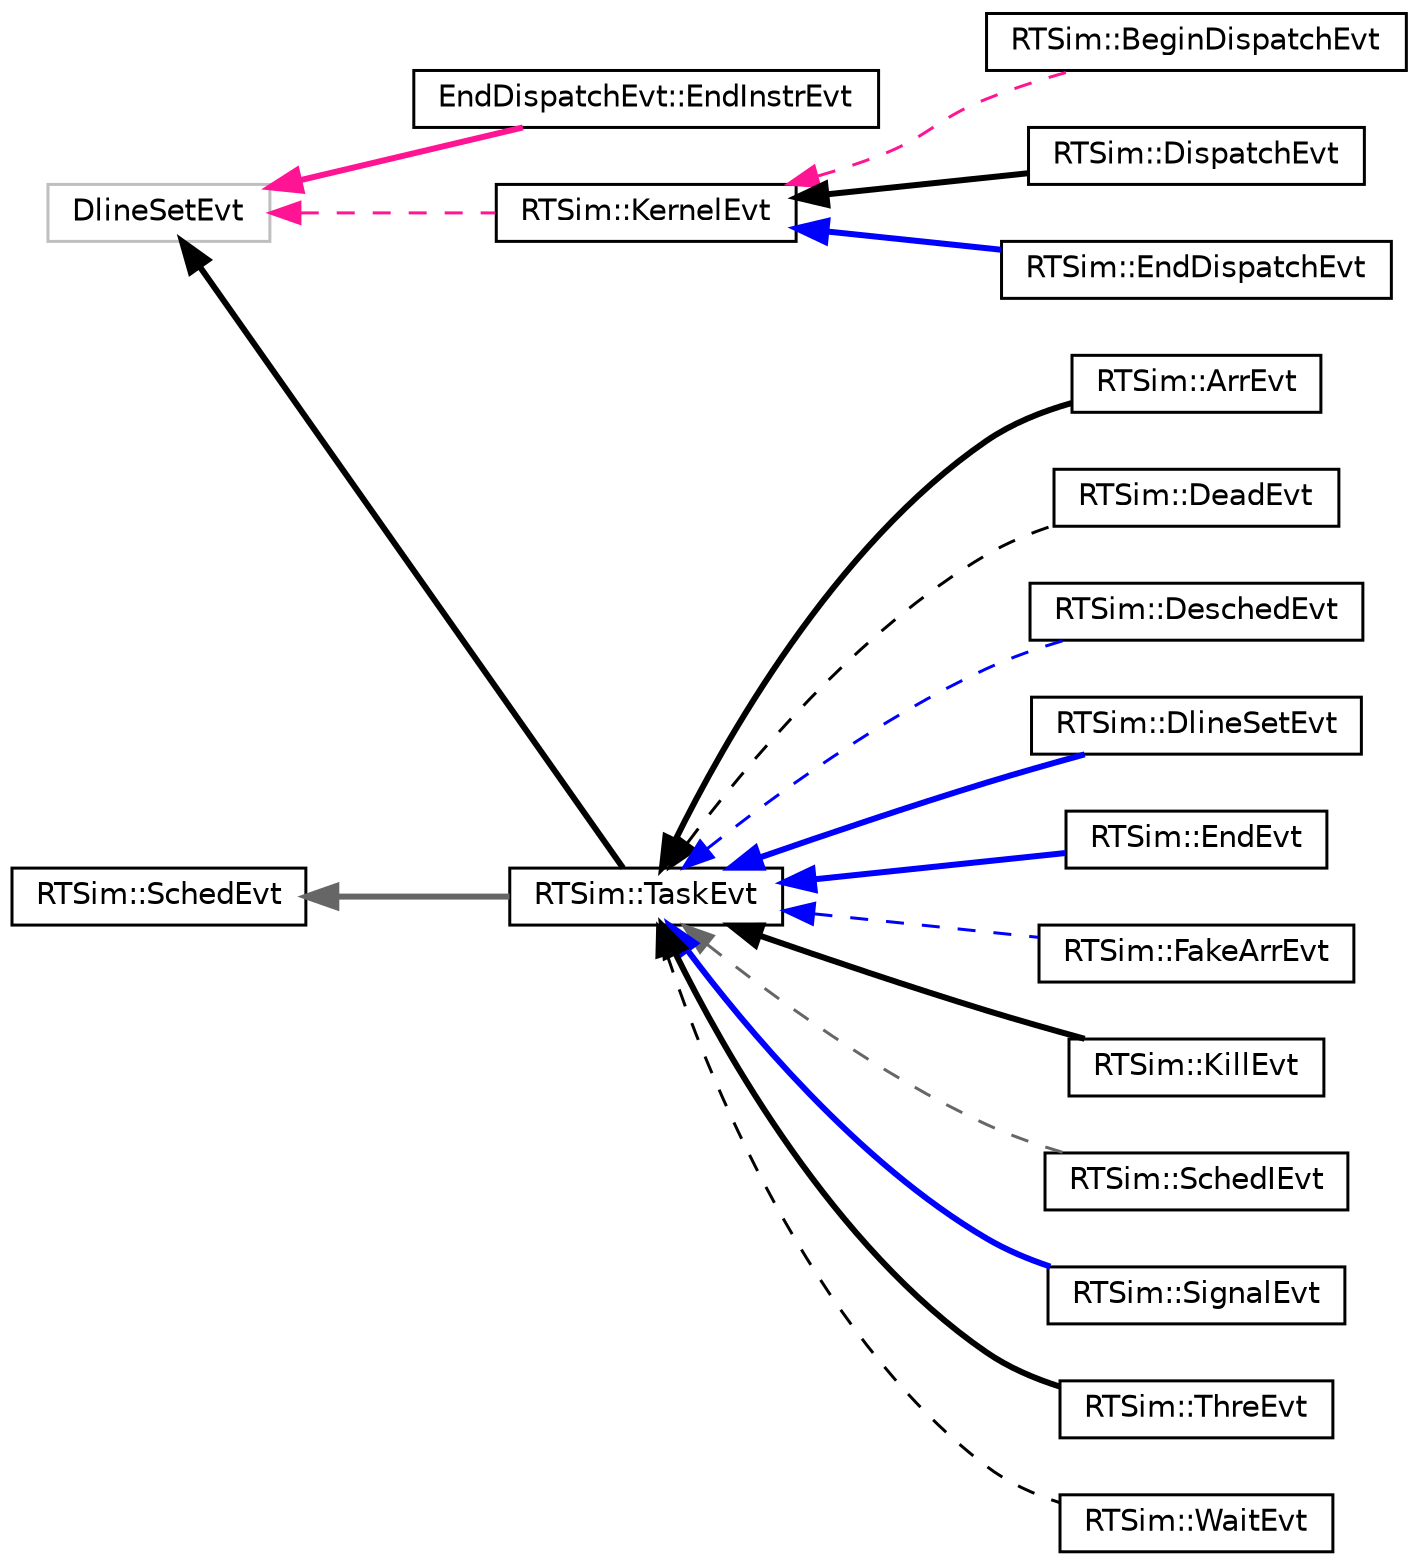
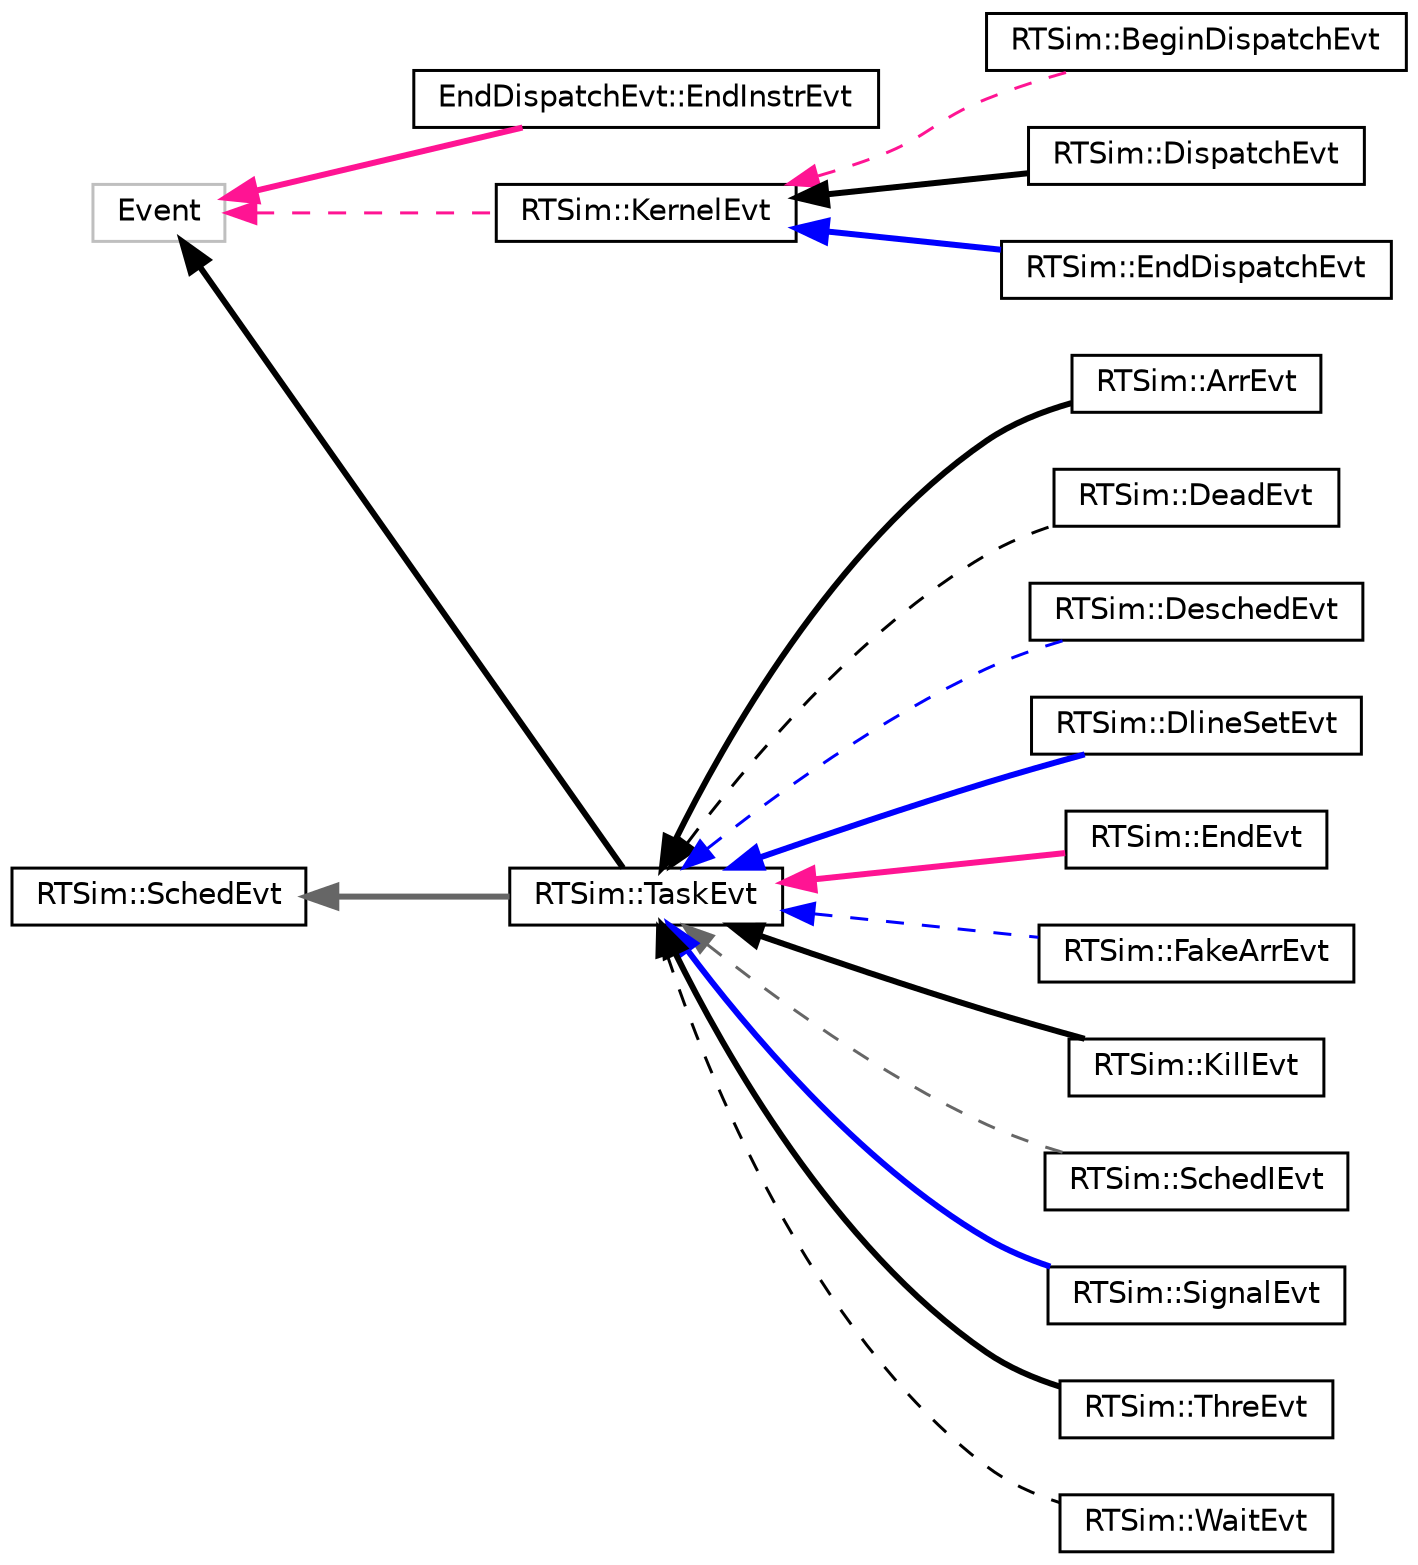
node "DlineSetEvt": label "DlineSetEvt" -> "Event"
edge "RTSim::EndEvt" -> "RTSim::TaskEvt": color blue -> deeppink
